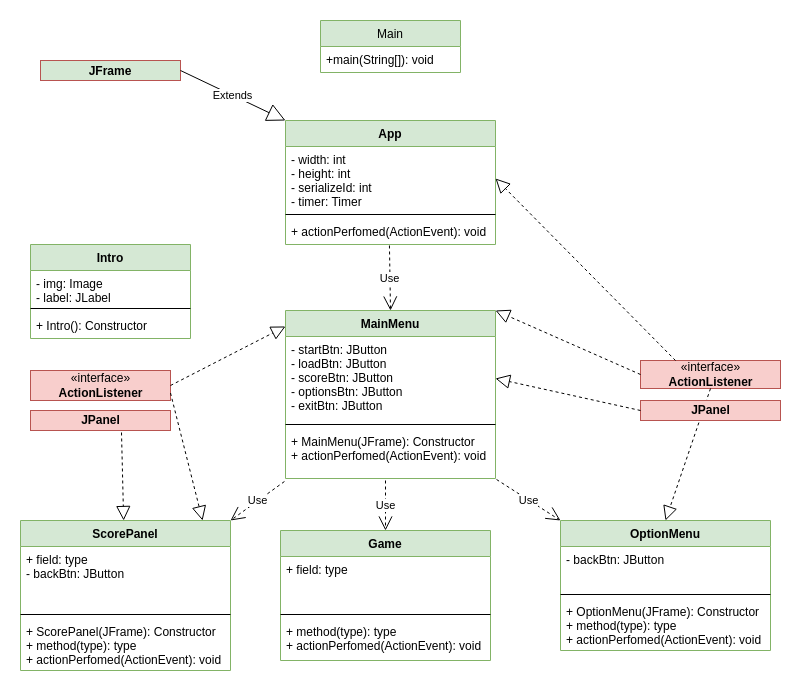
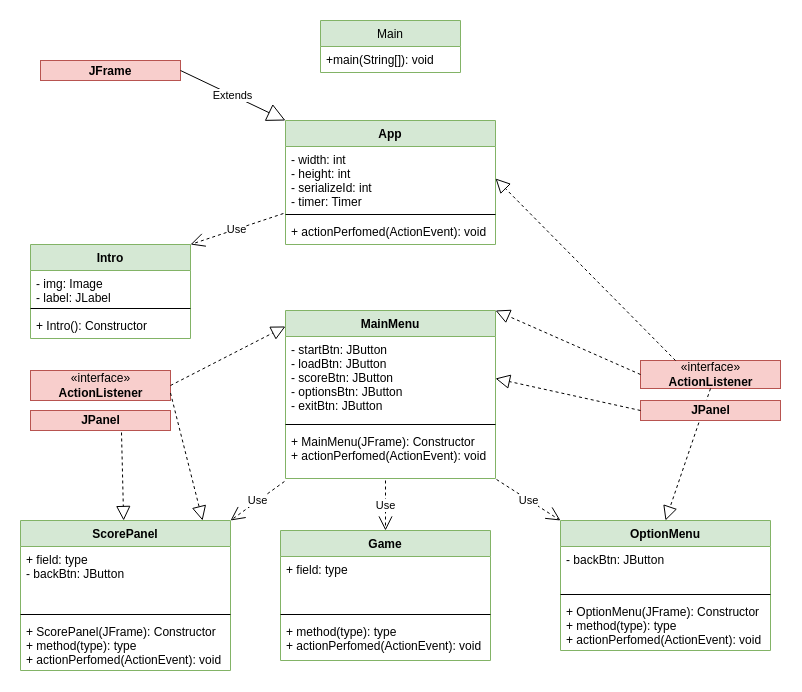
node "JFrame": fillcolor #d5e8d4 -> #f8cecc
edge "+ actionPerfomed(ActionEvent): void" -> "Intro": added, label "Use"
edge "+ actionPerfomed(ActionEvent): void" -> "MainMenu": removed, label "Use"
